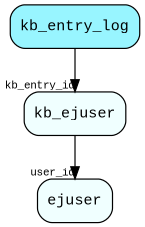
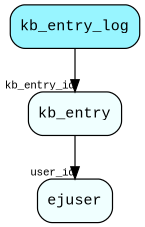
node "kb_ejuser": label "kb_ejuser" -> "kb_entry"
